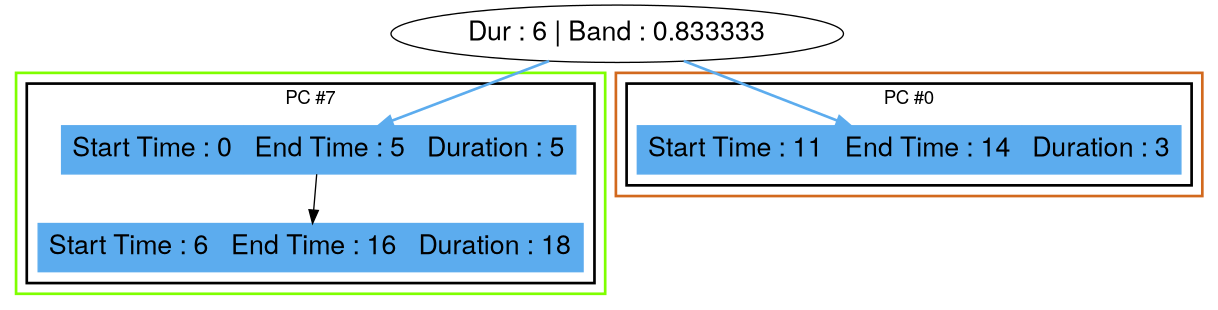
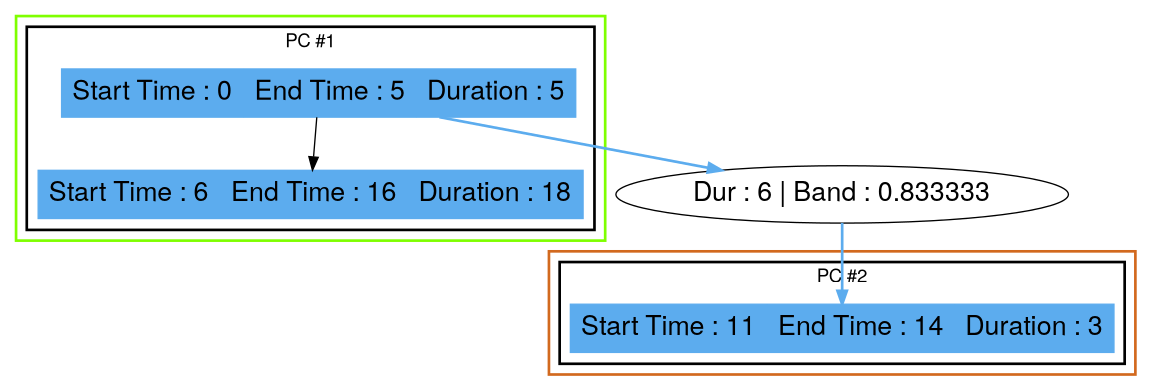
edge "Dur : 6 | Band : 0.833333" -> "Start Time : 0": reversed
cluster "PC #7": label "PC #7" -> "PC #1"
cluster "PC #0": label "PC #0" -> "PC #2"
